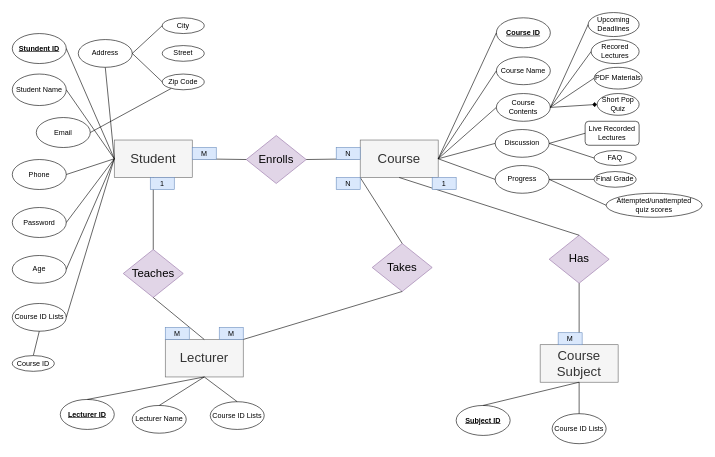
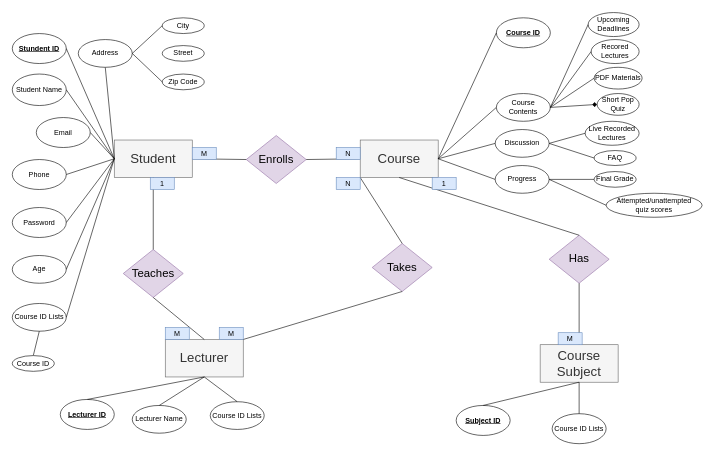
node "Course Name": removed
edge "Zip Code" -- "Email": now "Student" -- "Email"
edge "Course Name" -- "Course": removed
node "Live Recorded Lectures": shape rounded rectangle -> ellipse
